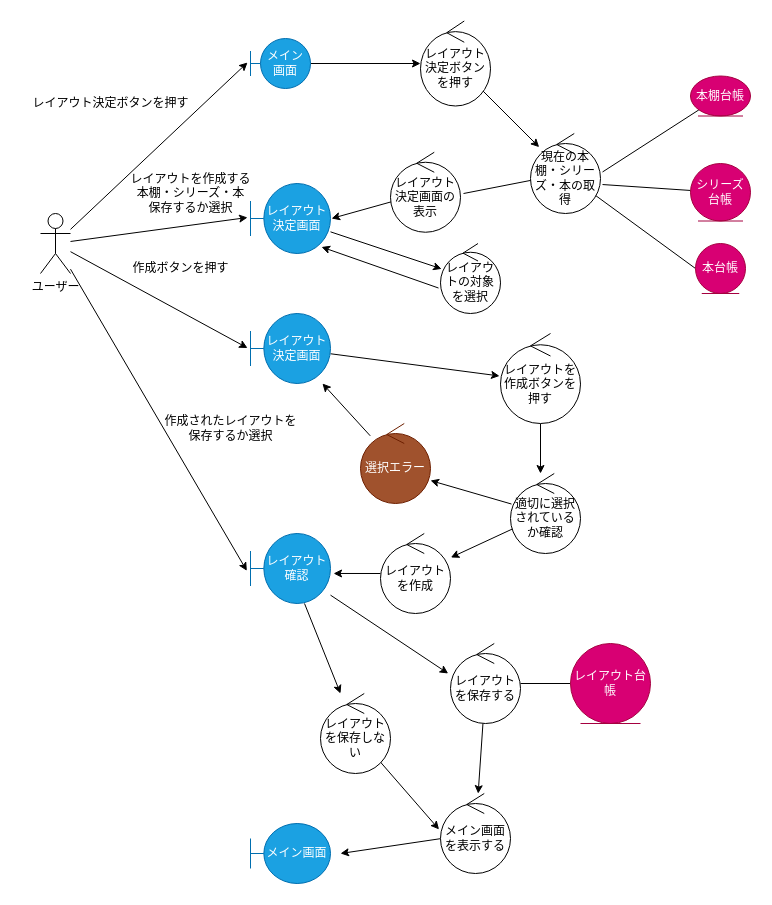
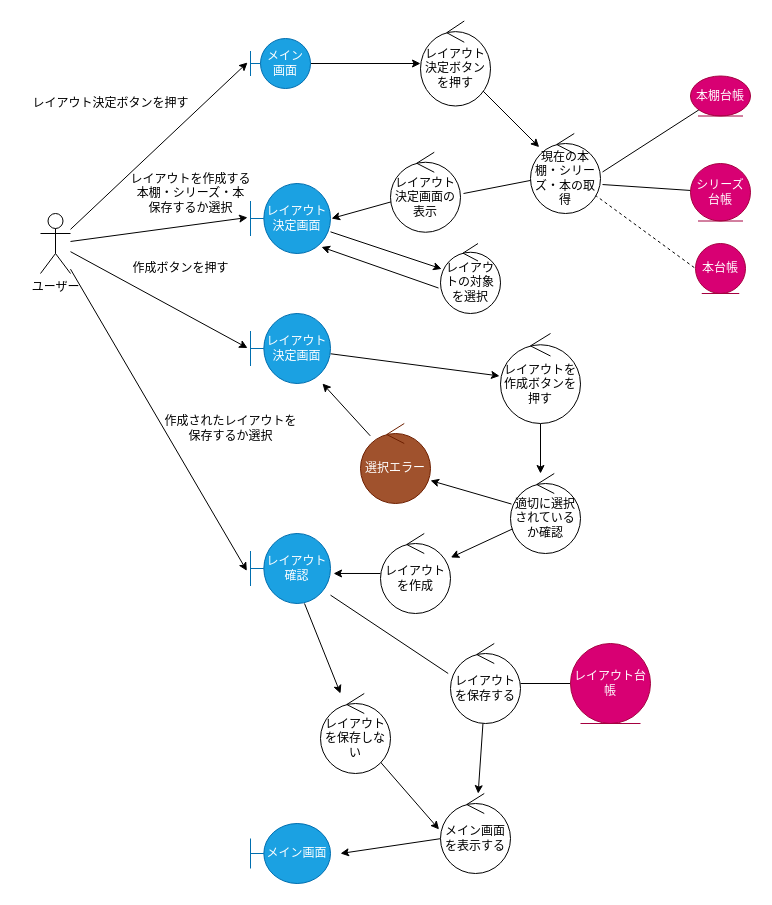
edge "現在の本棚・シリーズ・本の取得" -- "本台帳": style solid -> dashed
edge "レイアウト確認" -> "レイアウトを保存する": arrowhead classic -> none
